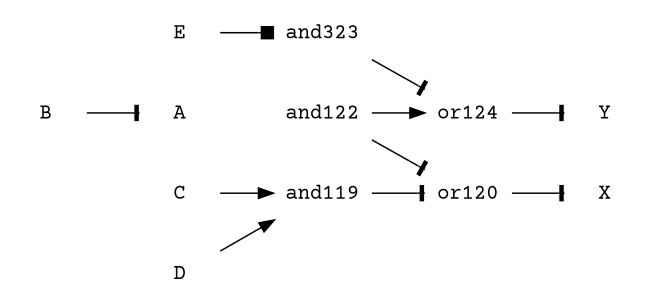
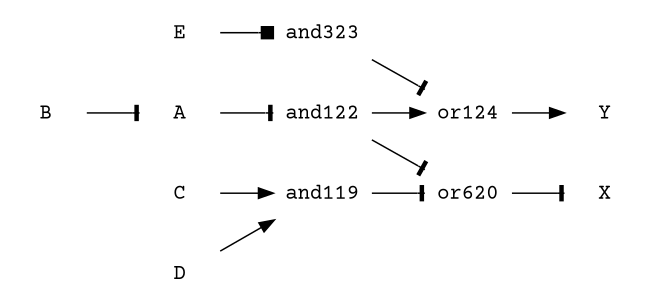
edge "A" -> "and122": added
edge "or124" -> "Y": arrowhead tee -> normal
node "or120": label "or120" -> "or620"
